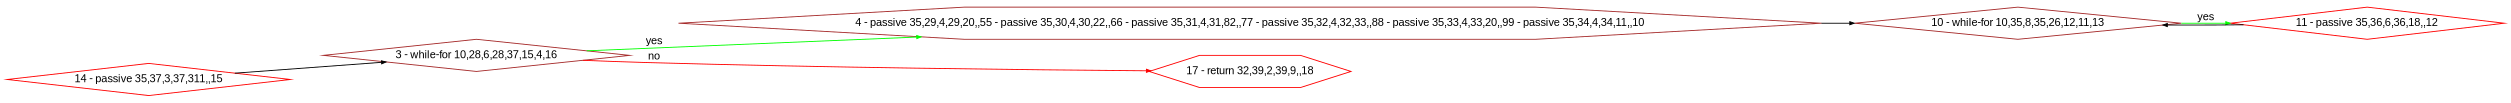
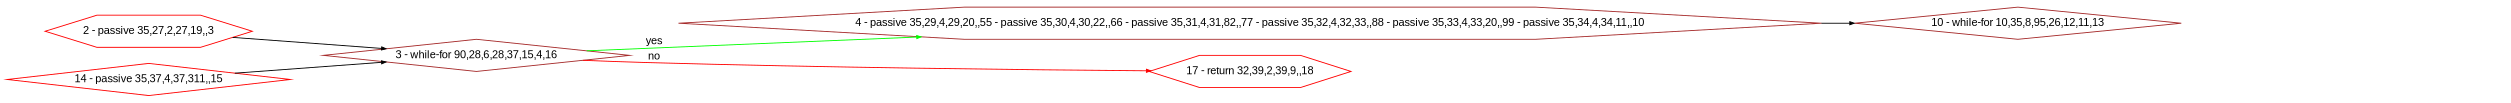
node "10 - while-for 10,35,8,35,26,12,11,13": label "10 - while-for 10,35,8,35,26,12,11,13" -> "10 - while-for 10,35,8,95,26,12,11,13"
node "11 - passive 35,36,6,36,18,,12": removed
node "2 - passive 35,27,2,27,19,,3": added
node "3 - while-for 10,28,6,28,37,15,4,16": label "3 - while-for 10,28,6,28,37,15,4,16" -> "3 - while-for 90,28,6,28,37,15,4,16"
node "14 - passive 35,37,3,37,311,,15": label "14 - passive 35,37,3,37,311,,15" -> "14 - passive 35,37,4,37,311,,15"
